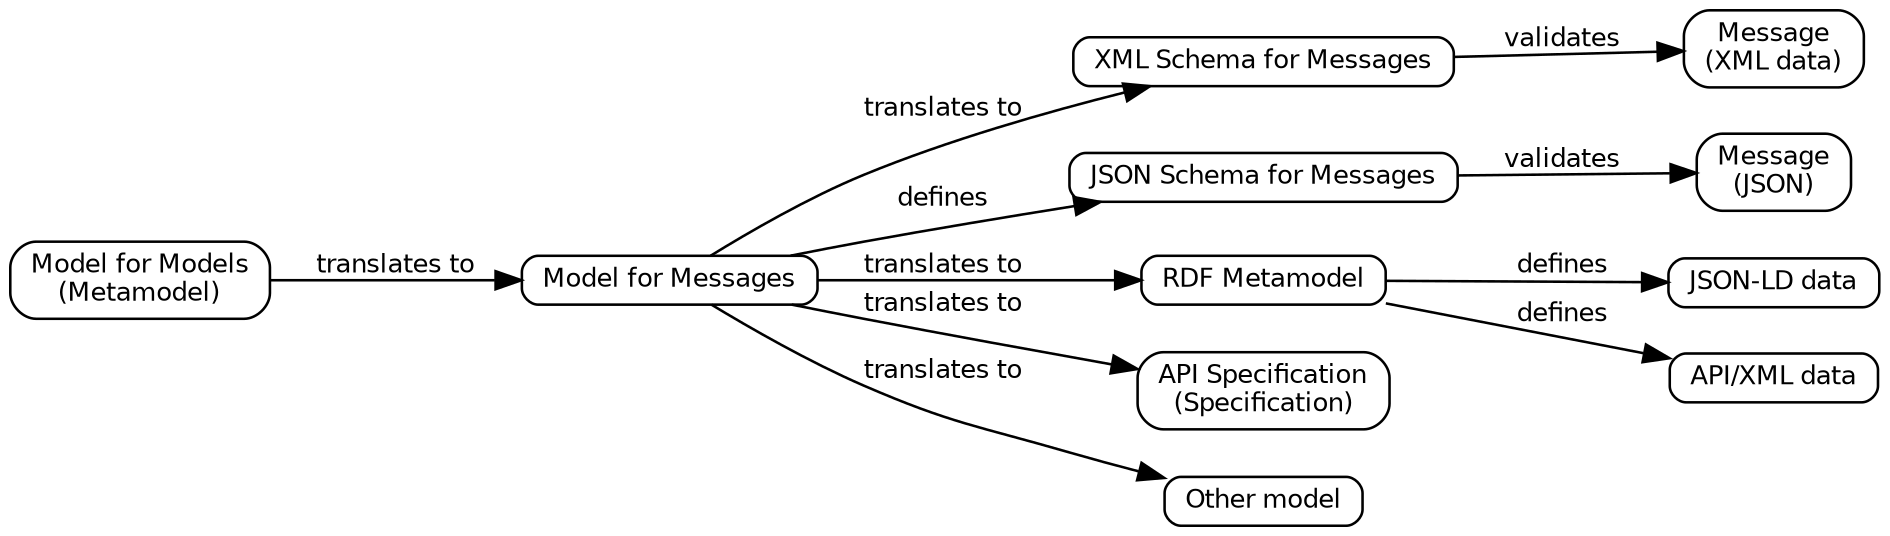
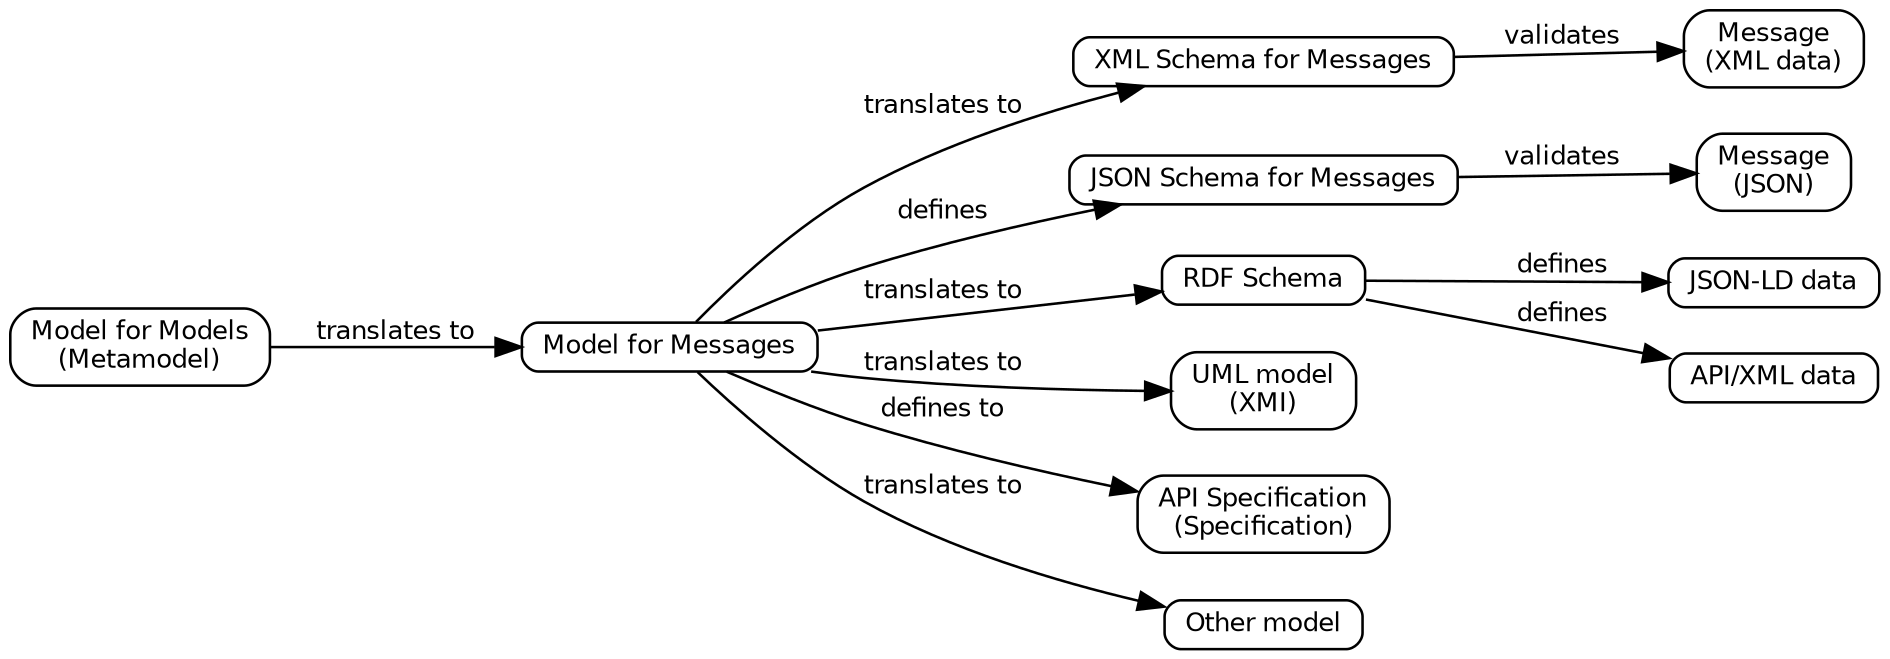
node "RDF Metamodel": label "RDF Metamodel" -> "RDF Schema"
edge "Model for Messages" -> "API Specification (Specification)": label "translates to" -> "defines to"
node "UML model (XMI)": added
